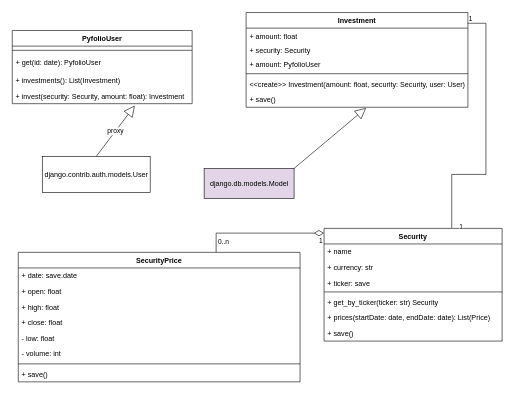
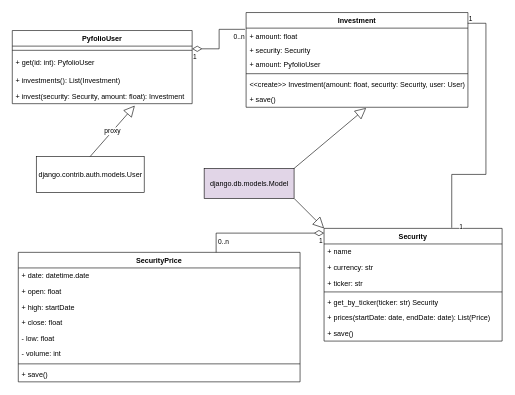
edge "Investment" -> "PyfolioUser": added, labels "0..n", "1"
node "+ get(id: date): PyfolioUser": label "+ get(id: date): PyfolioUser" -> "+ get(id: int): PyfolioUser"
node "django.contrib.auth.models.User": moved (96, 174) -> (90, 174)
edge "django.db.models.Model" -> "Security": added
node "+ date: save.date": label "+ date: save.date" -> "+ date: datetime.date"
node "+ ticker: save": label "+ ticker: save" -> "+ ticker: str"
node "+ high: float": label "+ high: float" -> "+ high: startDate"
